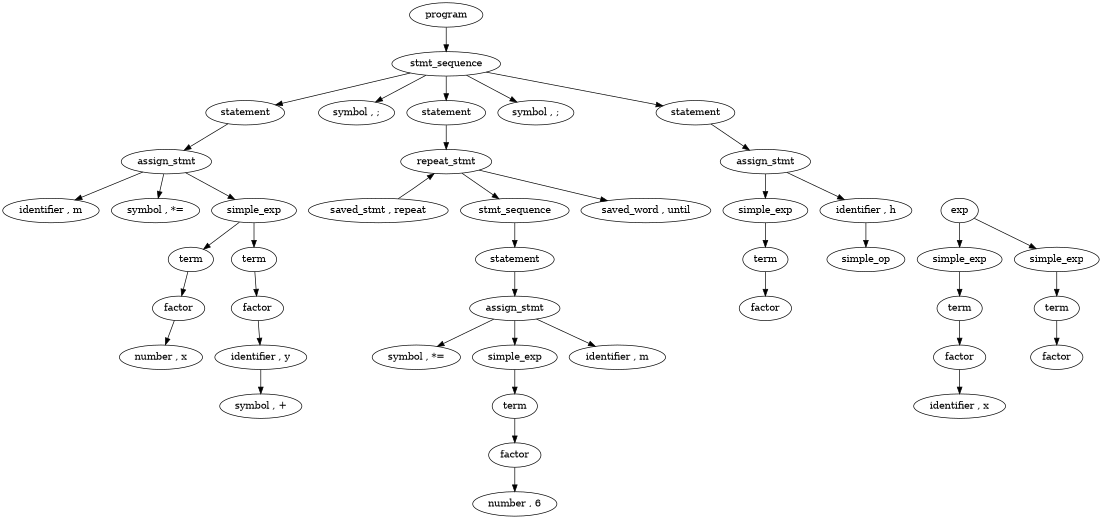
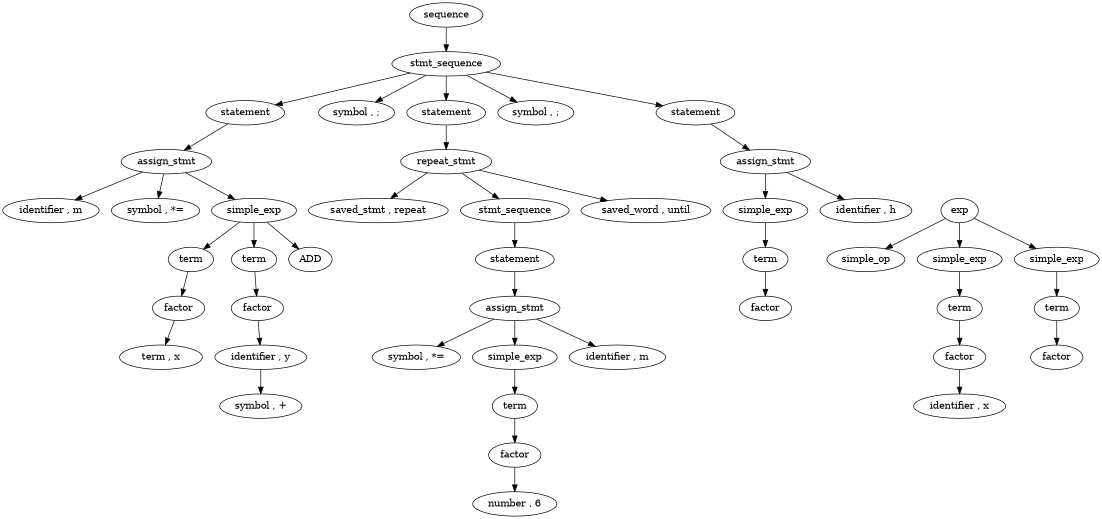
node "program": label "program" -> "sequence"
edge "saved_stmt , repeat" -> "repeat_stmt": reversed
edge "identifier , h" -> "simple_op": now "exp" -> "simple_op"
node "ADD": added
node "number , x": label "number , x" -> "term , x"
